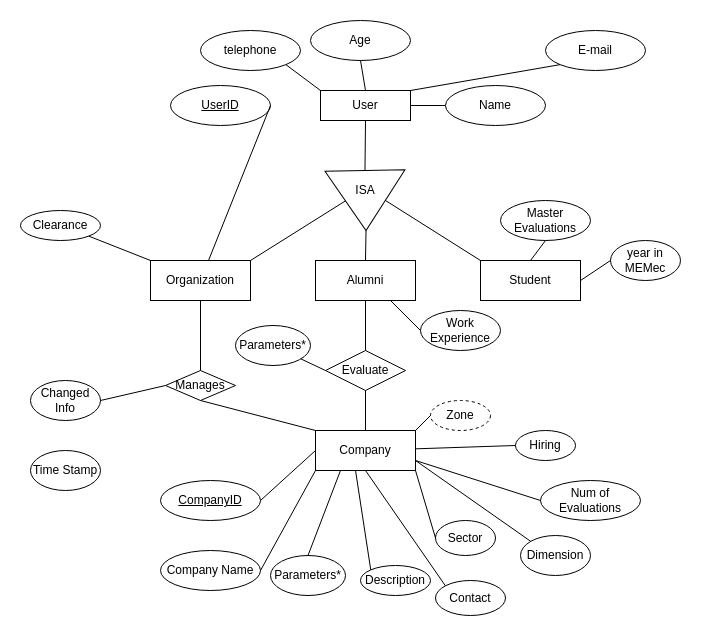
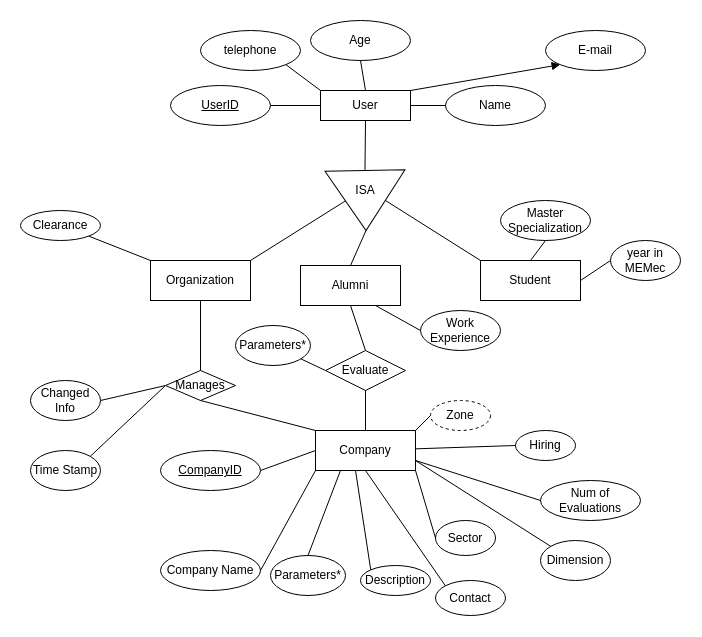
edge "E-mail" -- "User": arrowhead none -> block
edge "UserID" -- "Organization": now "UserID" -- "User"
node "Master Evaluations": label "Master Evaluations" -> "Master Specialization"
node "Alumni": moved (366, 281) -> (351, 286)
edge "Manages" -- "Time Stamp": added
node "CompanyID": moved (211, 501) -> (211, 471)
node "Dimension": moved (556, 556) -> (576, 561)
